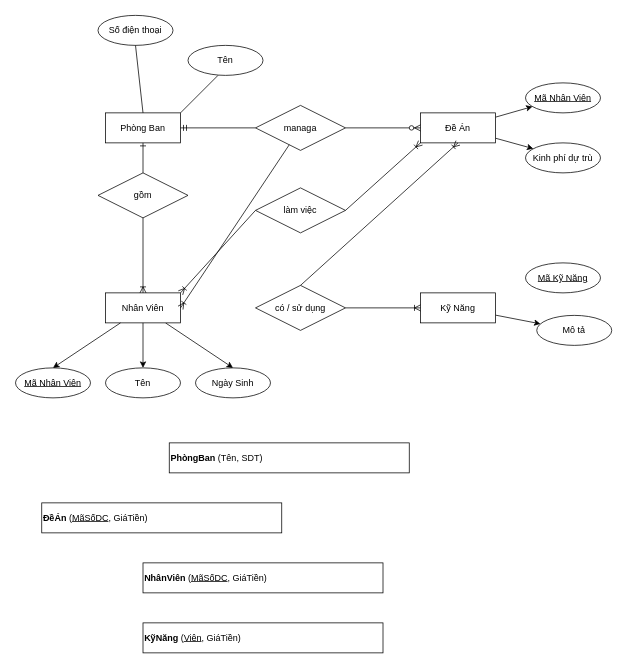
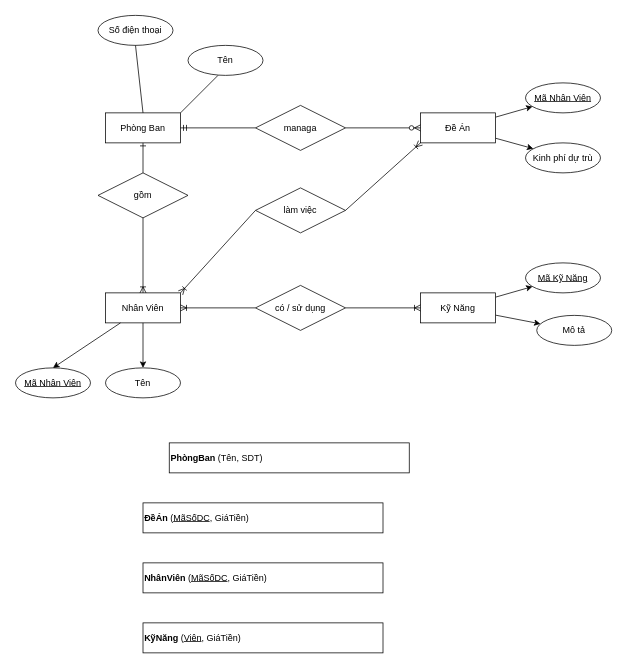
edge "managa" -> "Nhân Viên": now "có / sử dụng" -> "Nhân Viên"
edge "có / sử dụng" -> "Đề Án": removed
edge "Kỹ Năng" -> "Mã Kỹ Năng": added
edge "Nhân Viên" -> "Ngày Sinh": removed
node "Ngày Sinh": removed
node "ĐềÁn (MãSốDC, GiáTiền)": moved (162, 518) -> (263, 518)
